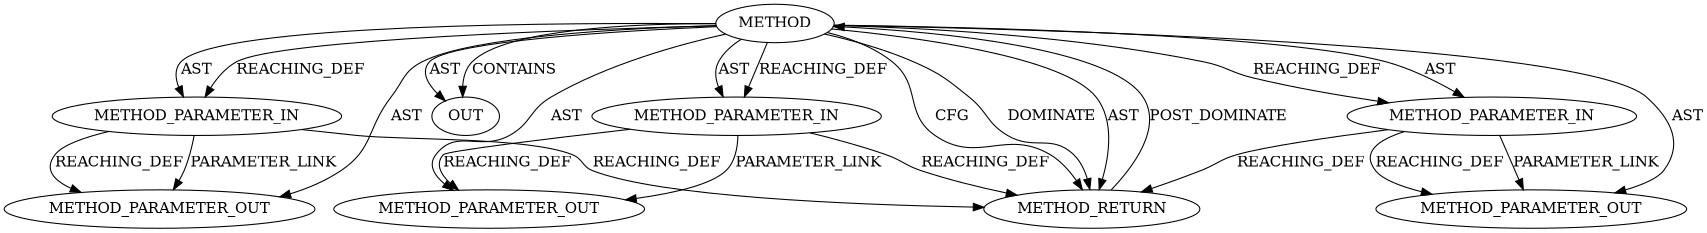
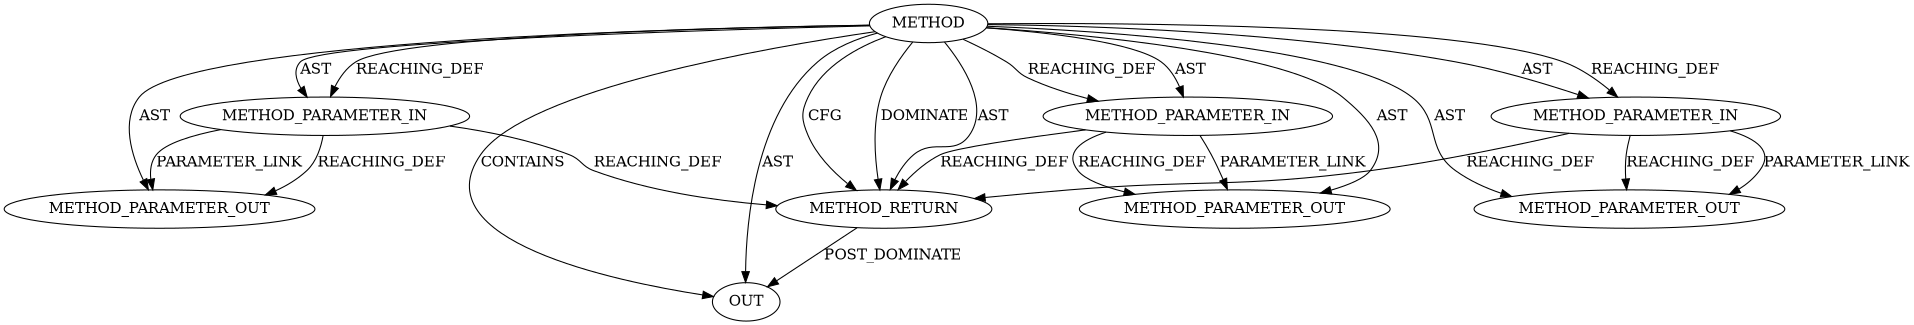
edge "METHOD_RETURN" -> "METHOD": now "METHOD_RETURN" -> "OUT"
